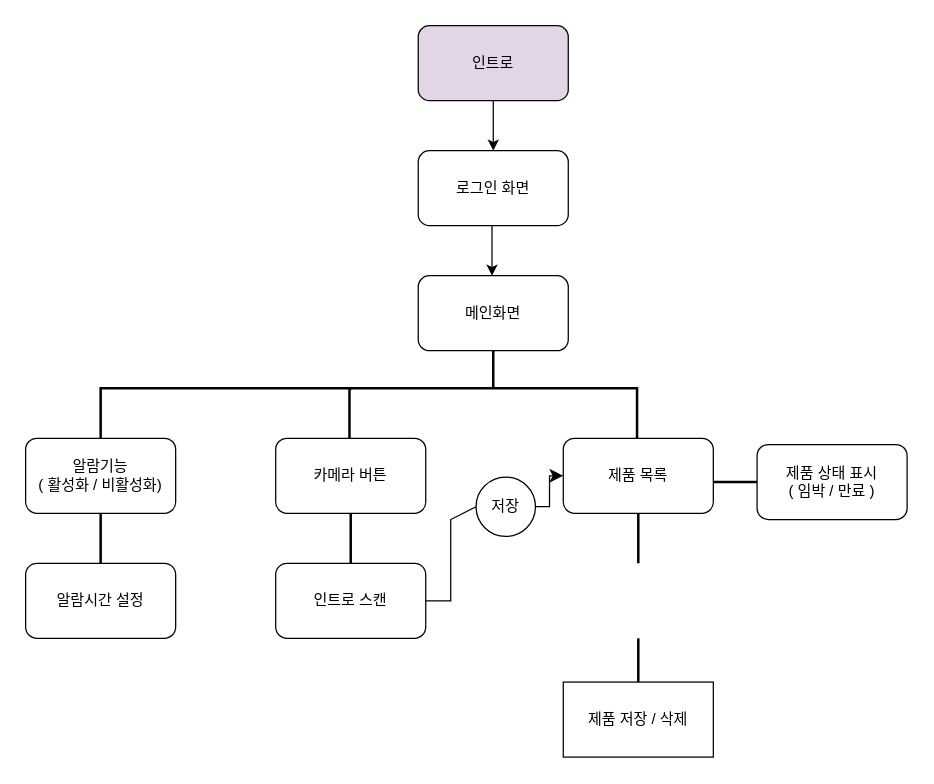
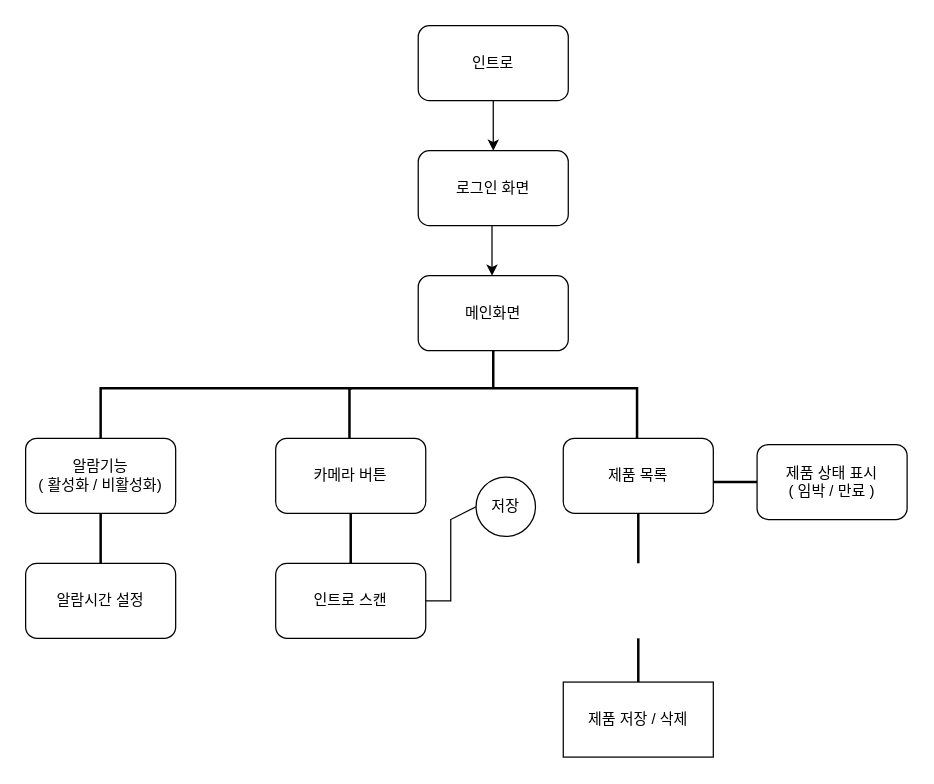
node "인트로": fillcolor #e1d5e7 -> #ffffff
edge "저장" -> "제품 목록": removed
